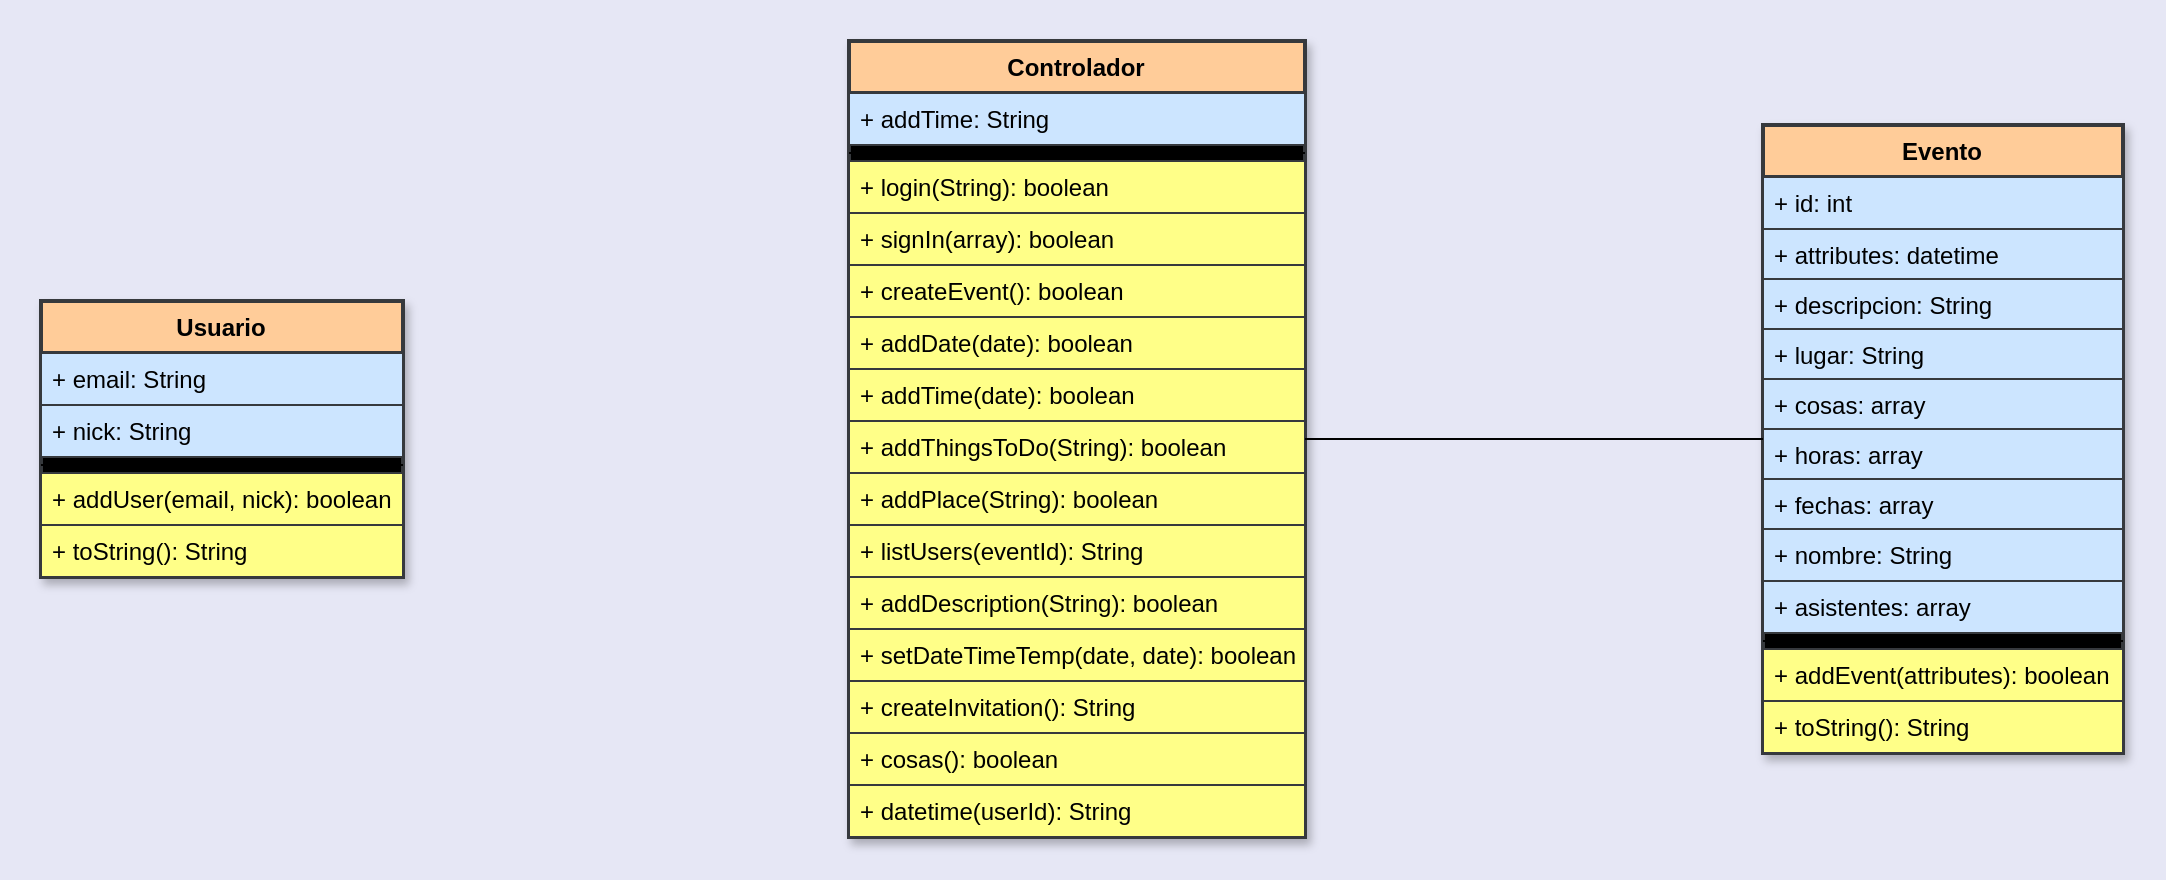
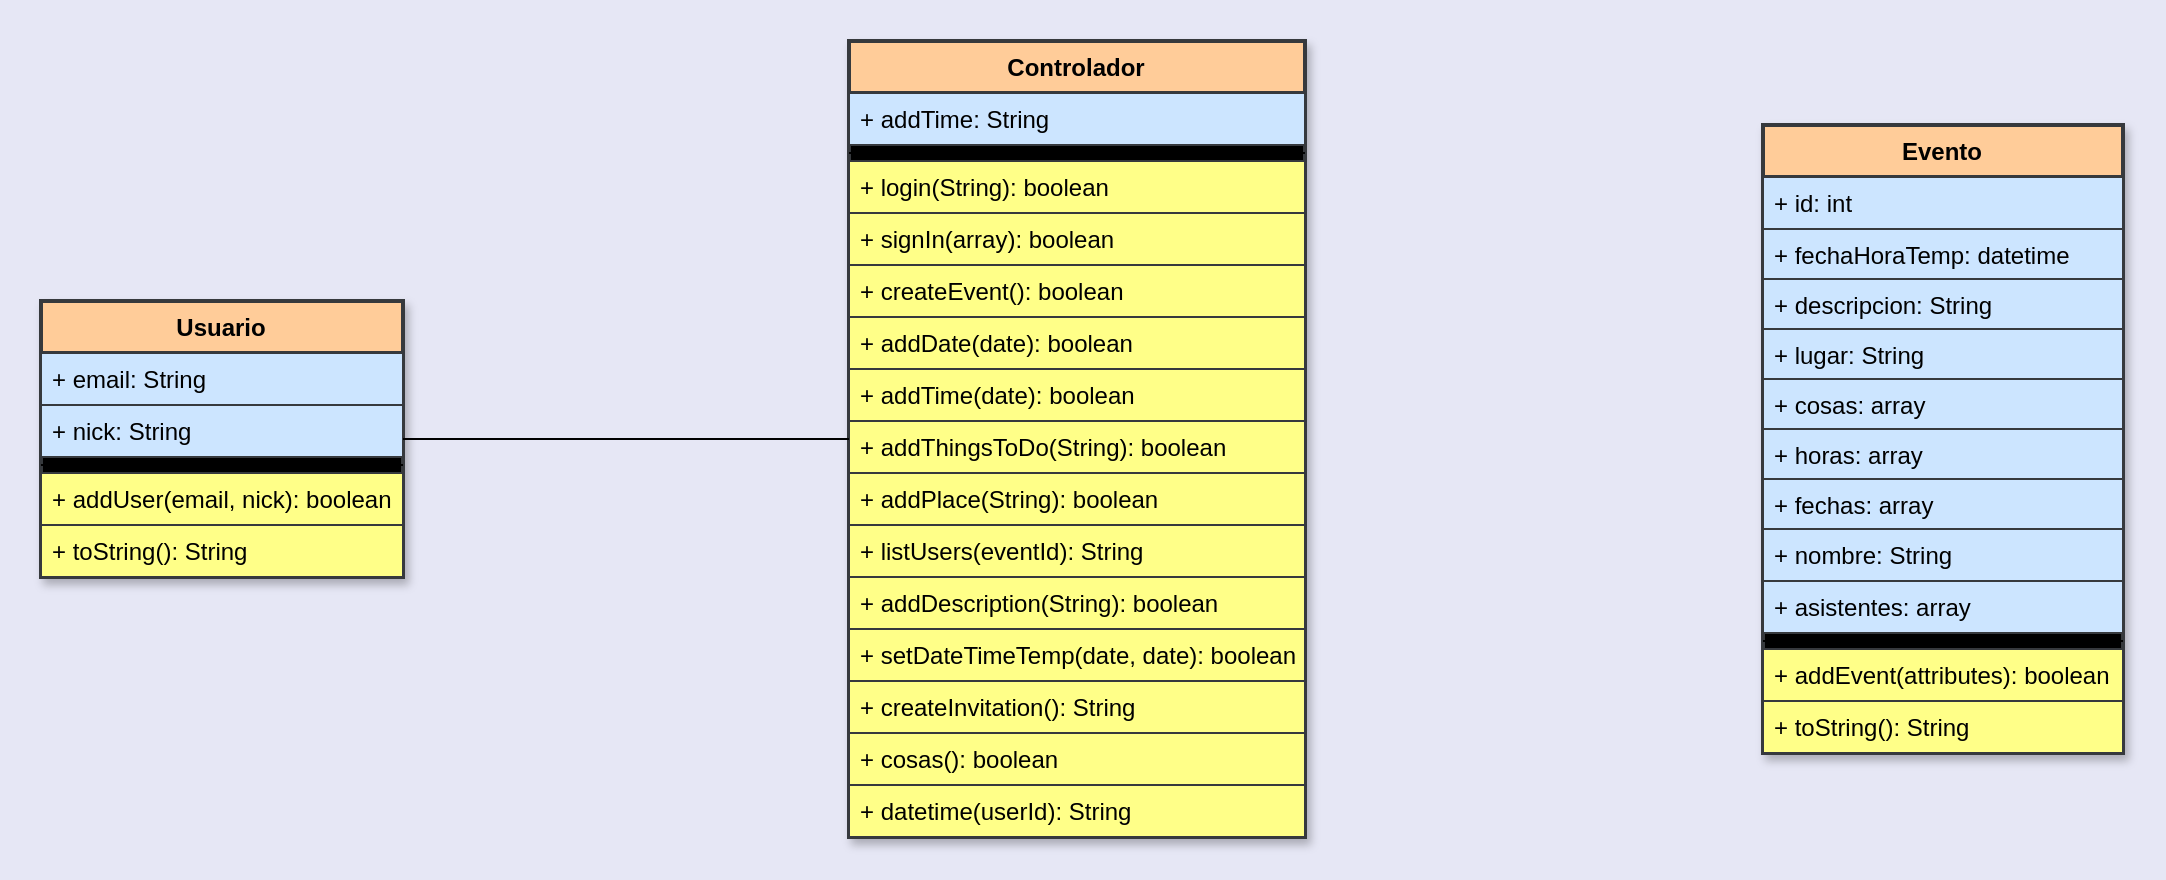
node "+ attributes: datetime": label "+ attributes: datetime" -> "+ fechaHoraTemp: datetime"
edge "Usuario" -- "Controlador": added
edge "Controlador" -- "Evento": removed
